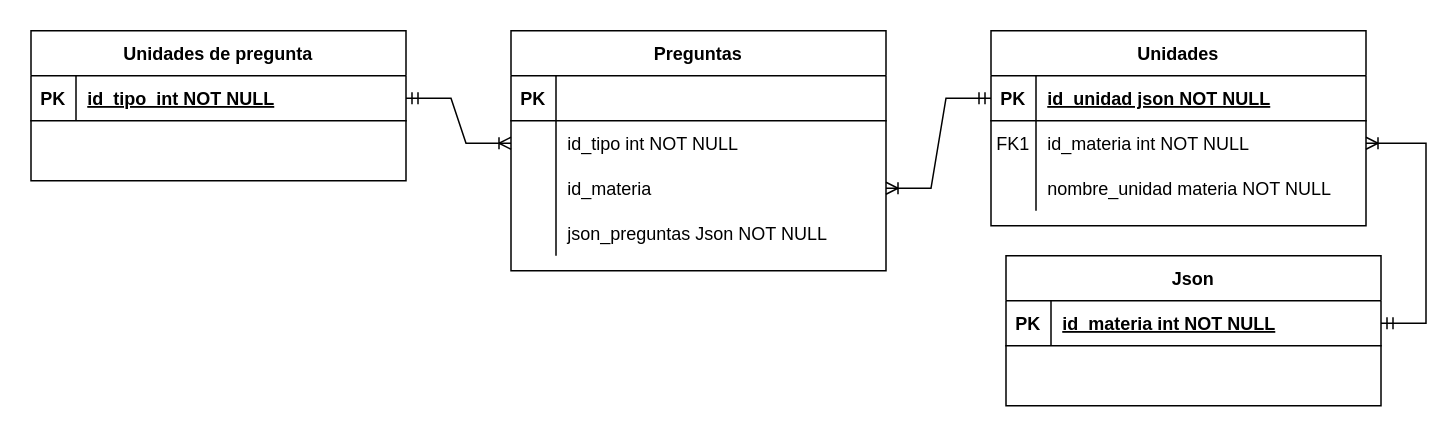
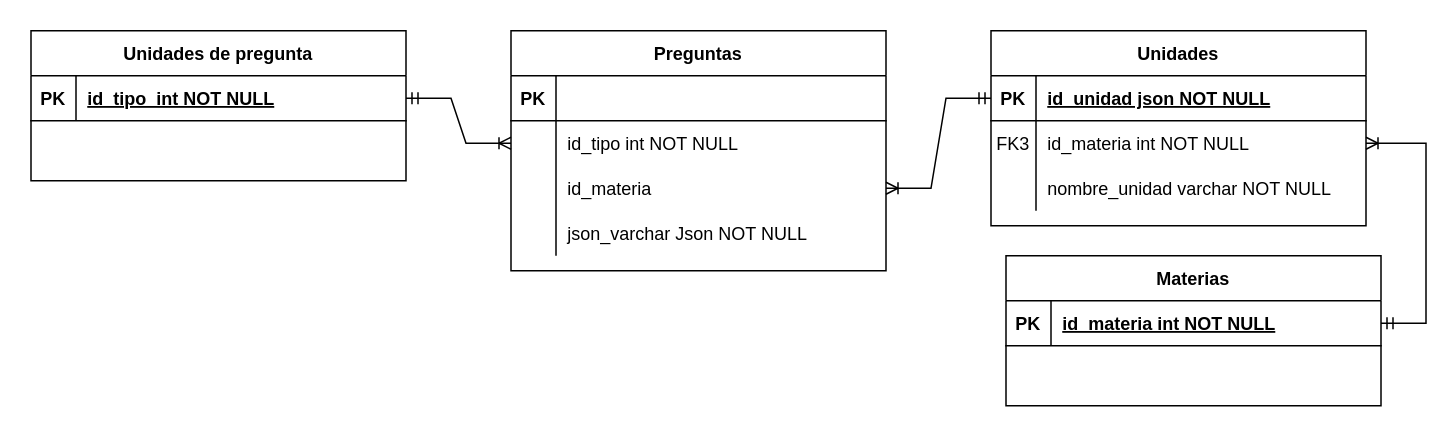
node "FK1": label "FK1" -> "FK3"
node "nombre_unidad materia NOT NULL": label "nombre_unidad materia NOT NULL" -> "nombre_unidad varchar NOT NULL"
node "json_preguntas Json NOT NULL": label "json_preguntas Json NOT NULL" -> "json_varchar Json NOT NULL"
node "Json": label "Json" -> "Materias"
